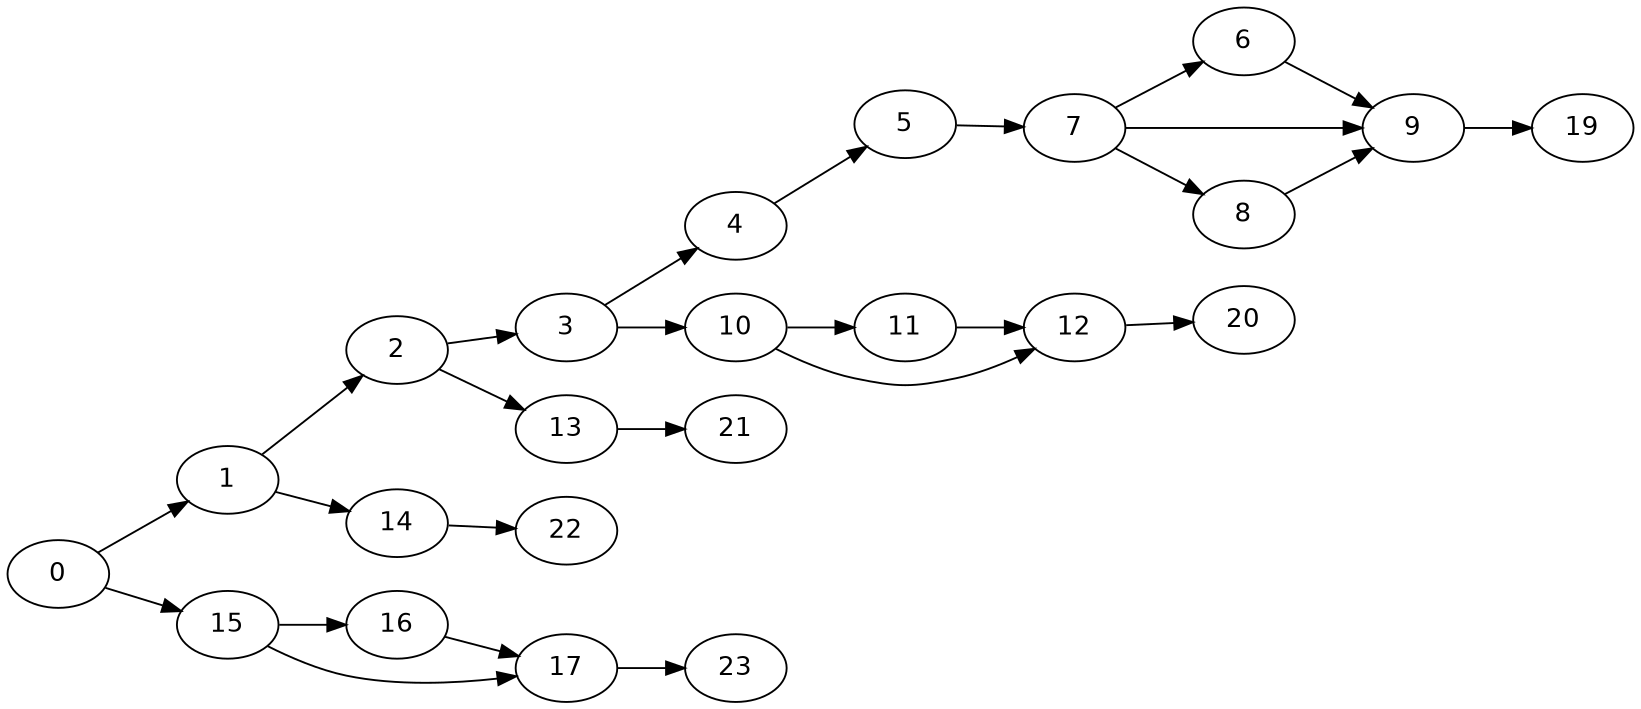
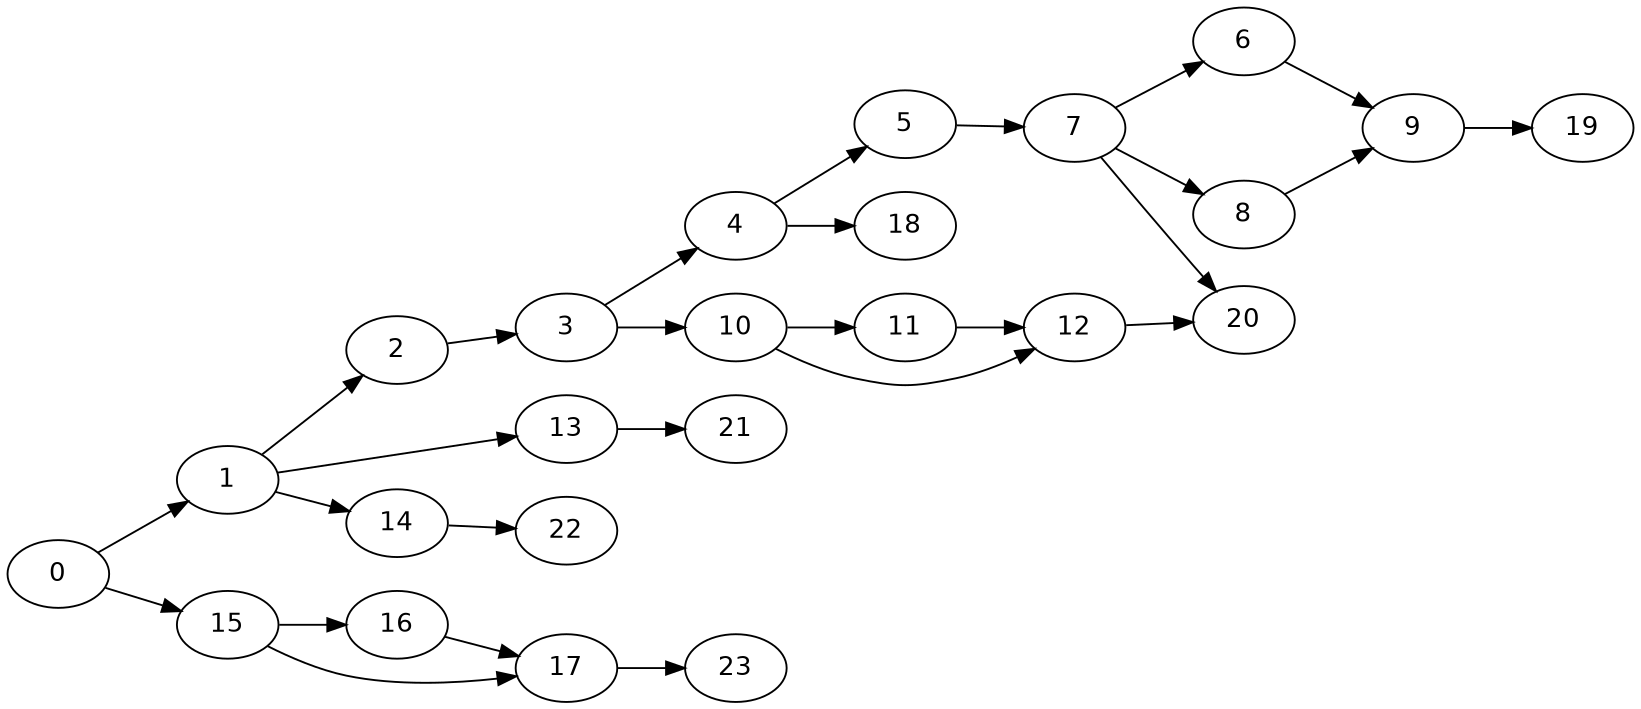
edge "7" -> "9": now "7" -> "20"
node "18": added
edge "2" -> "13": now "1" -> "13"
